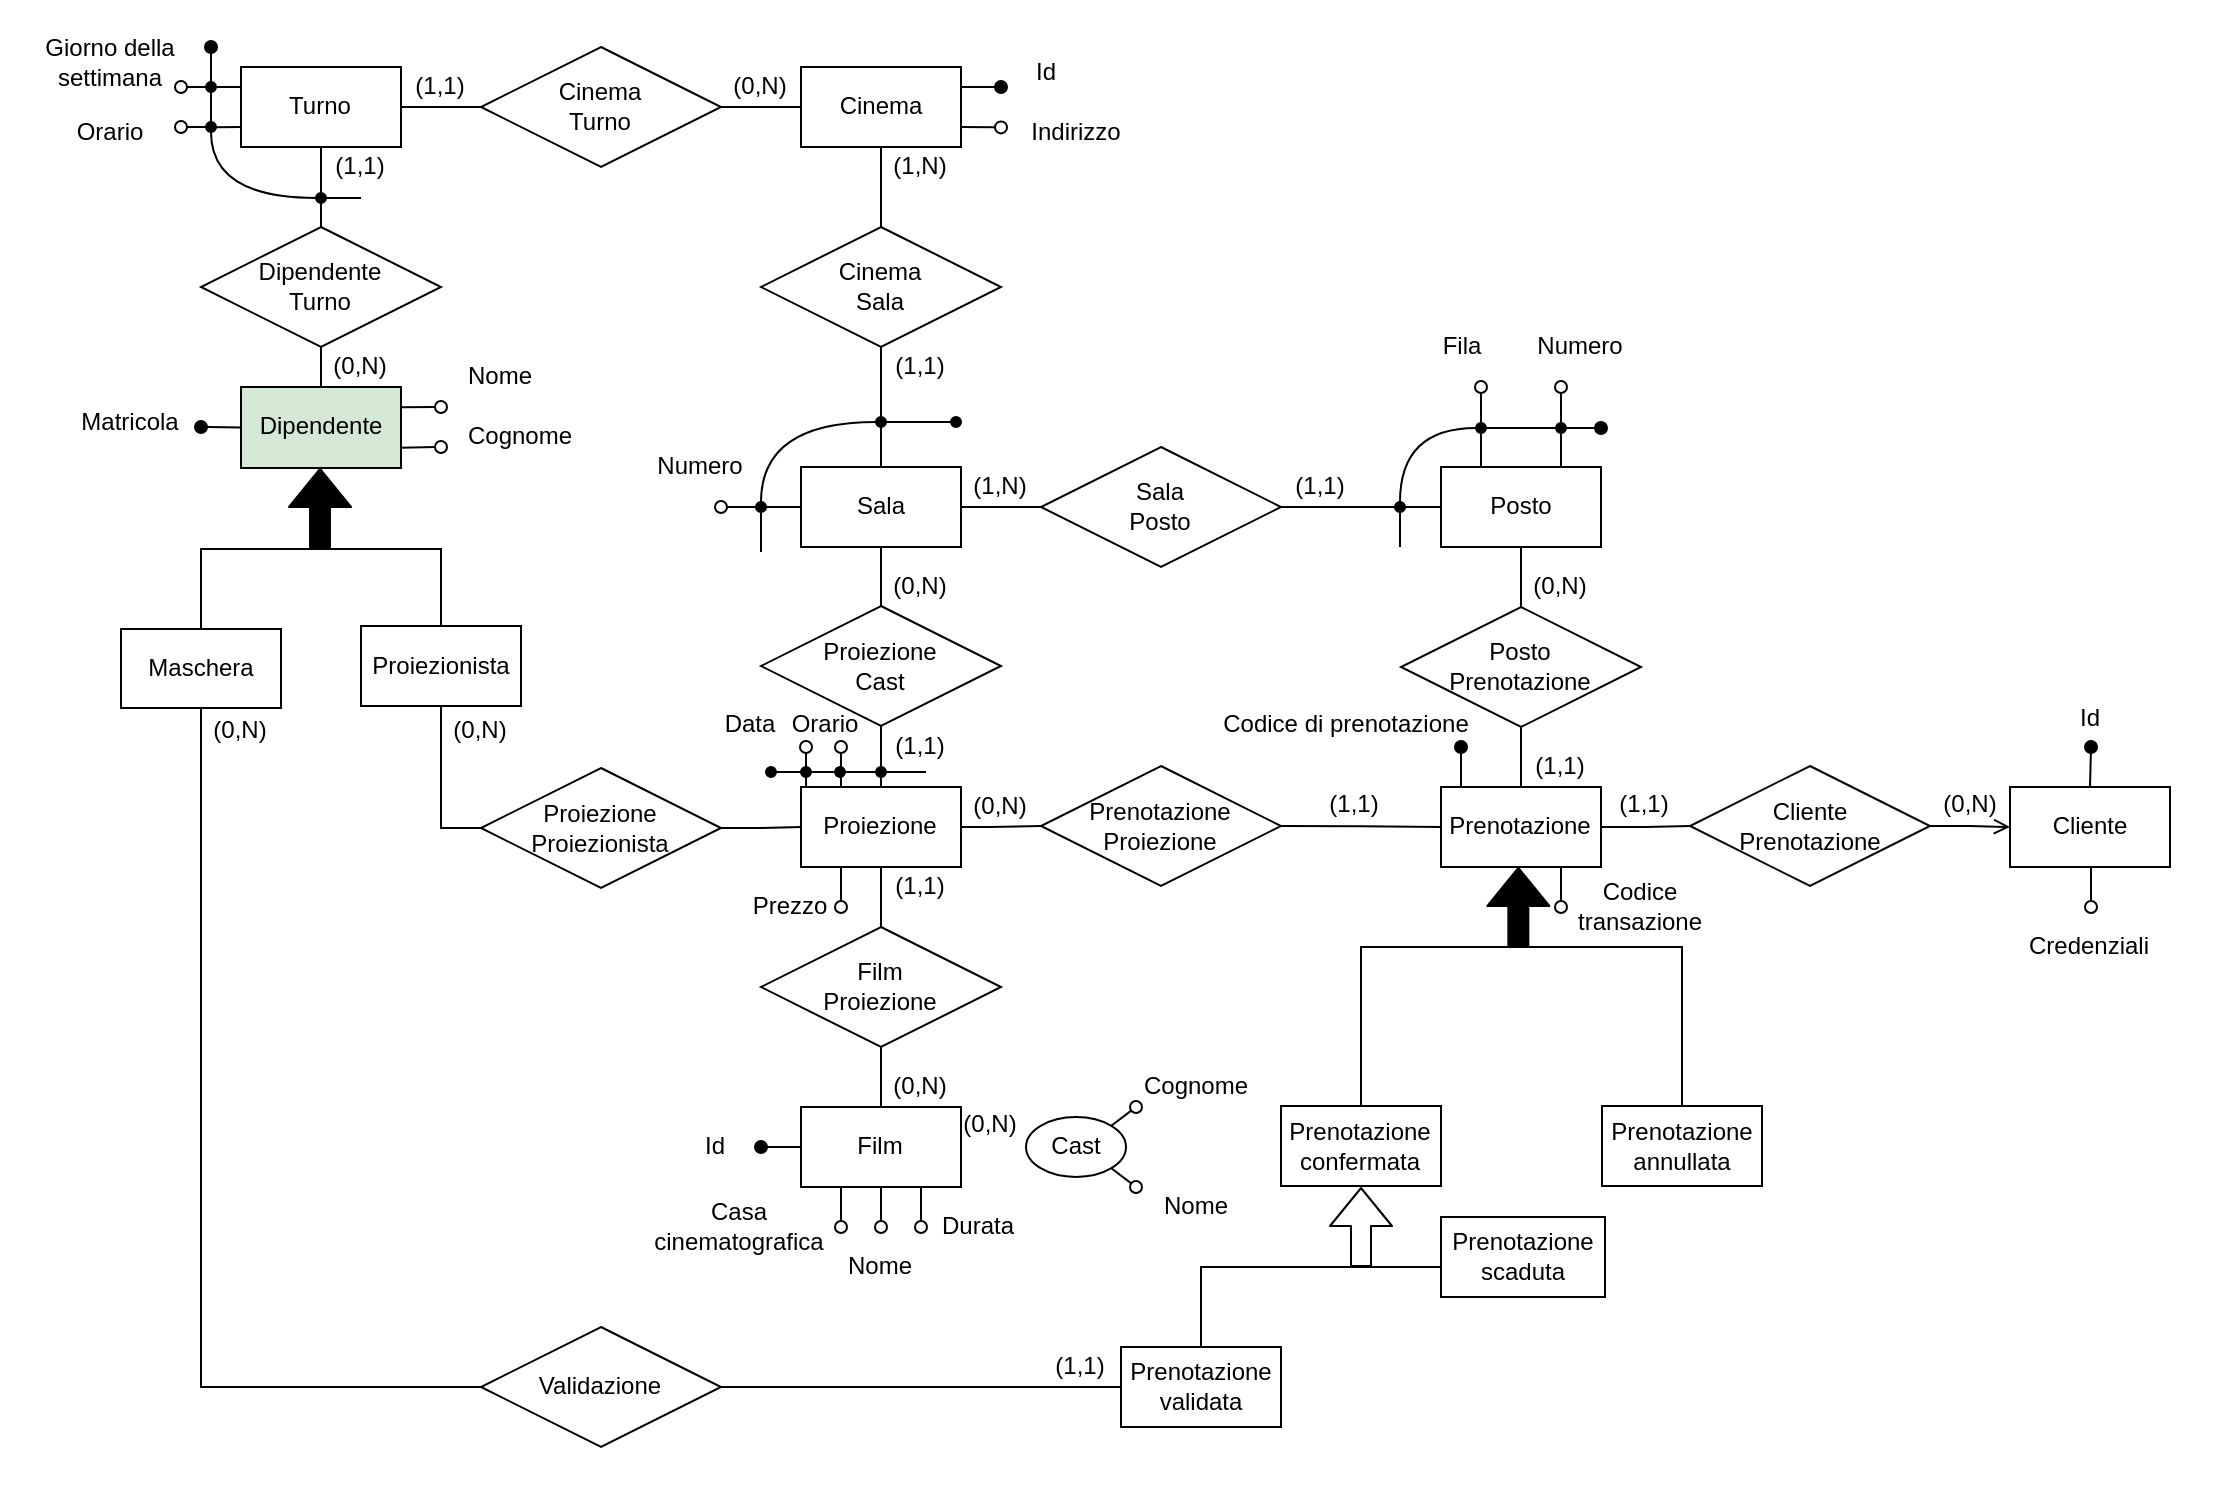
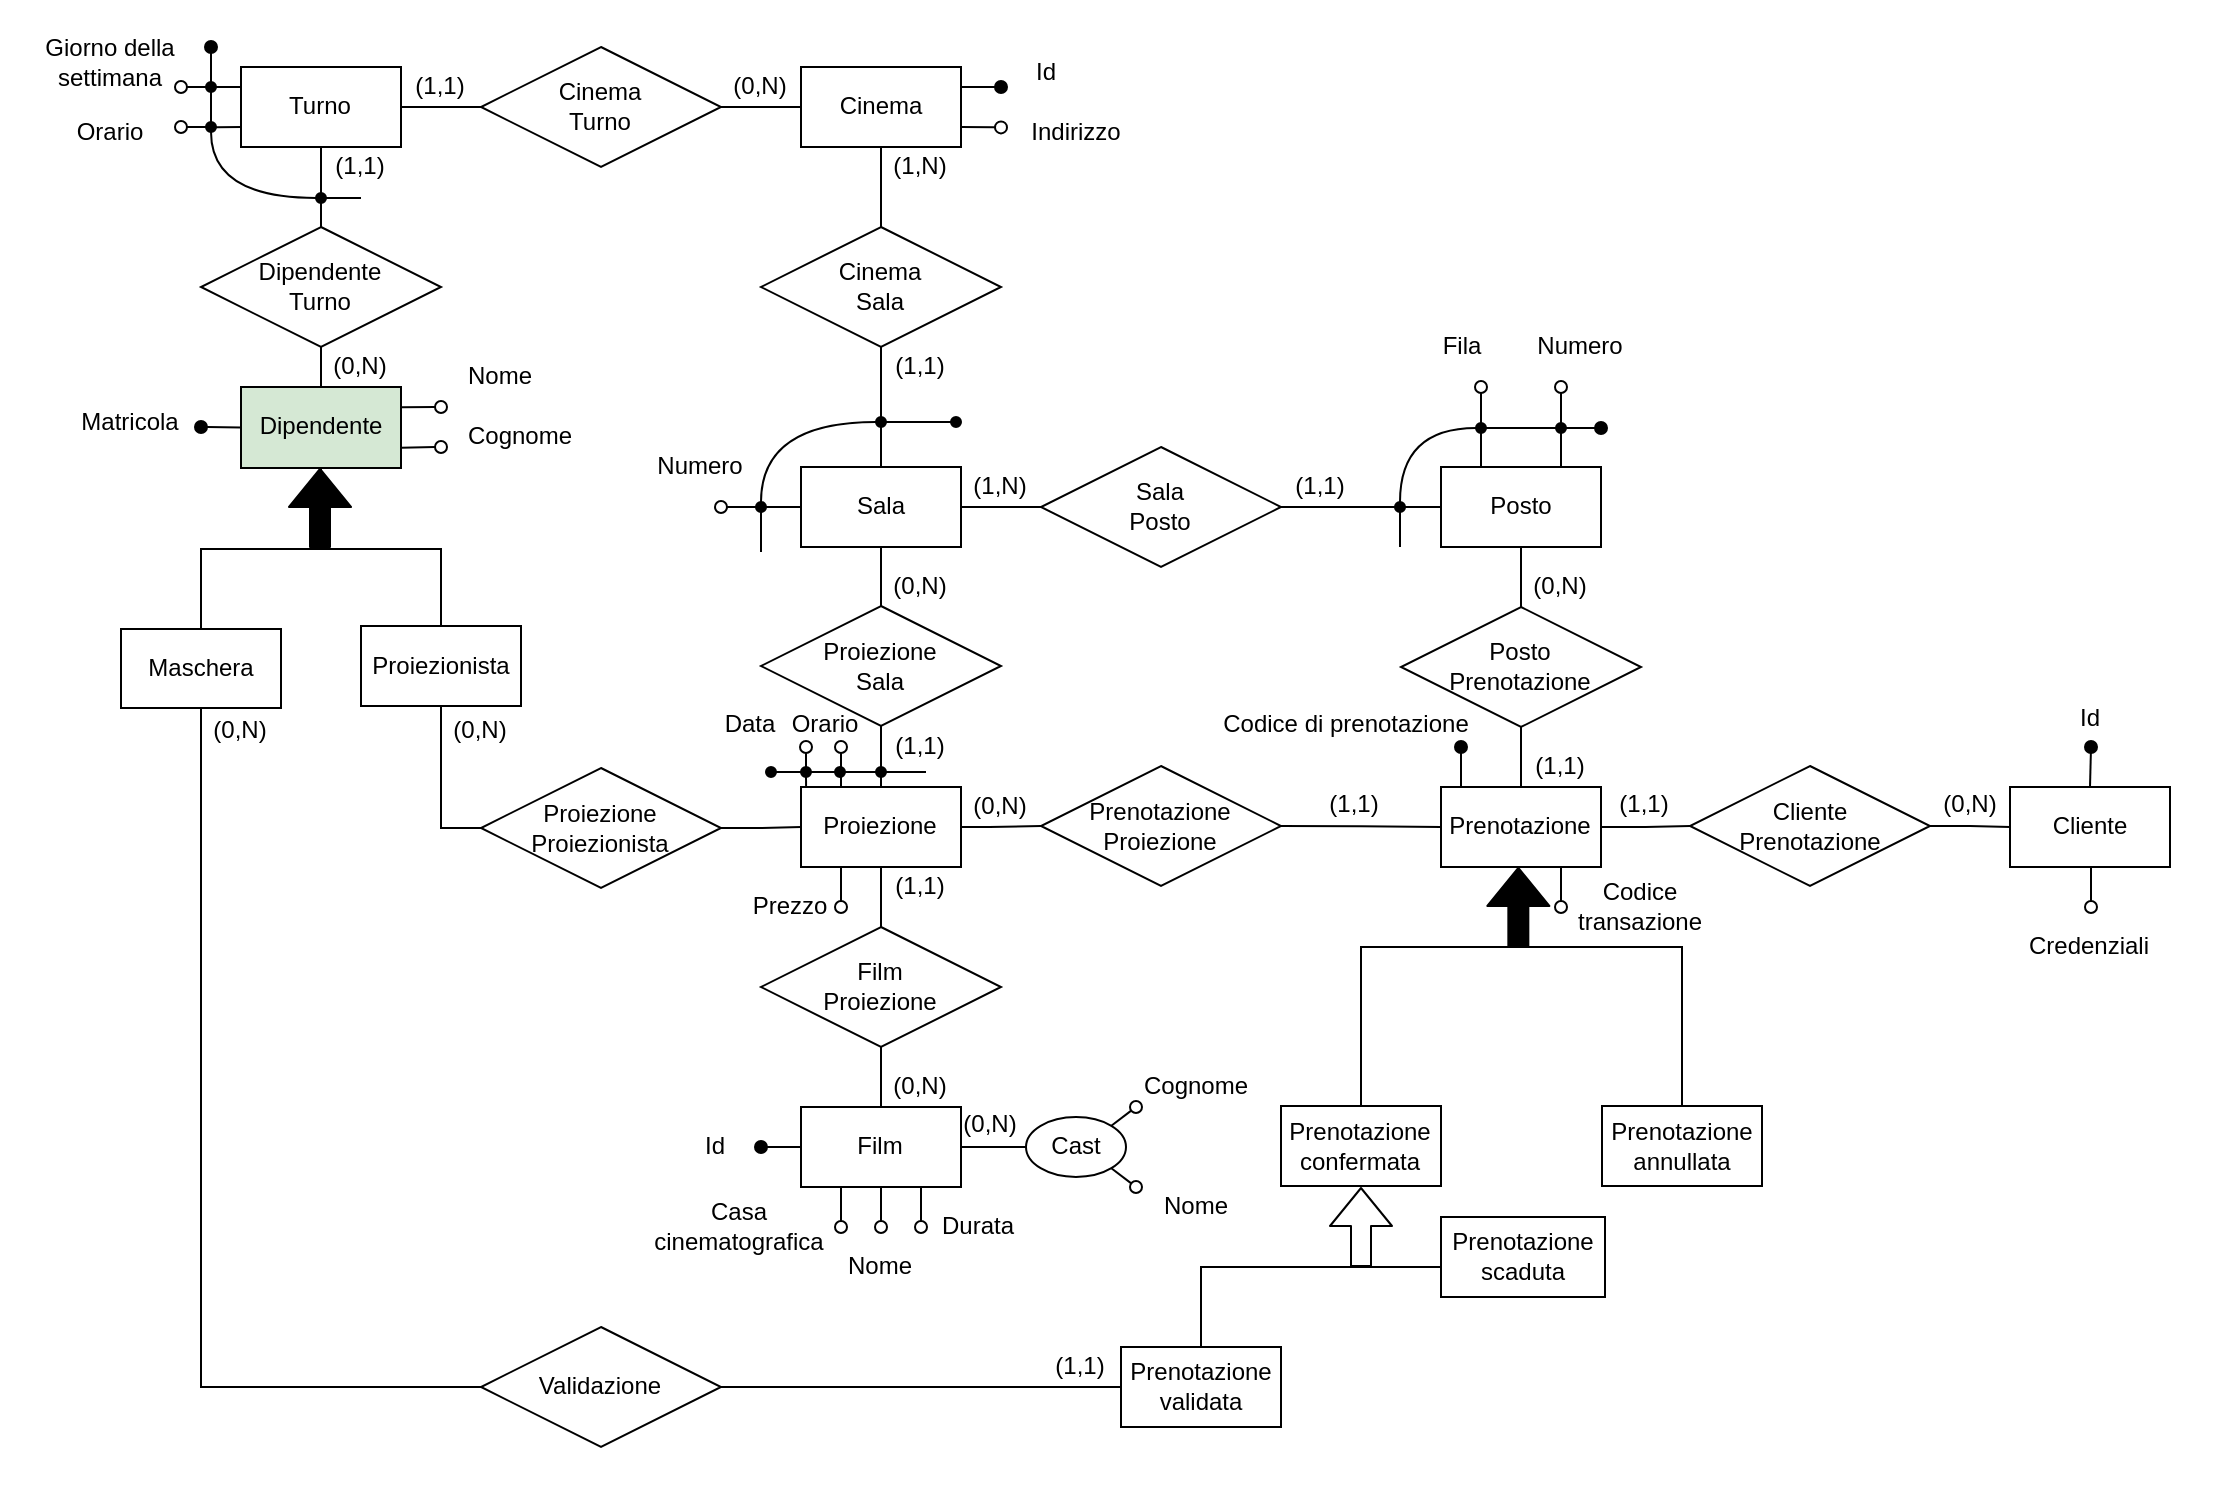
node "Proiezione Cast": label "Proiezione Cast" -> "Proiezione Sala"
edge "Cliente Prenotazione" -> "Cliente": arrowhead open -> none
edge "Film" -- "Cast": added
